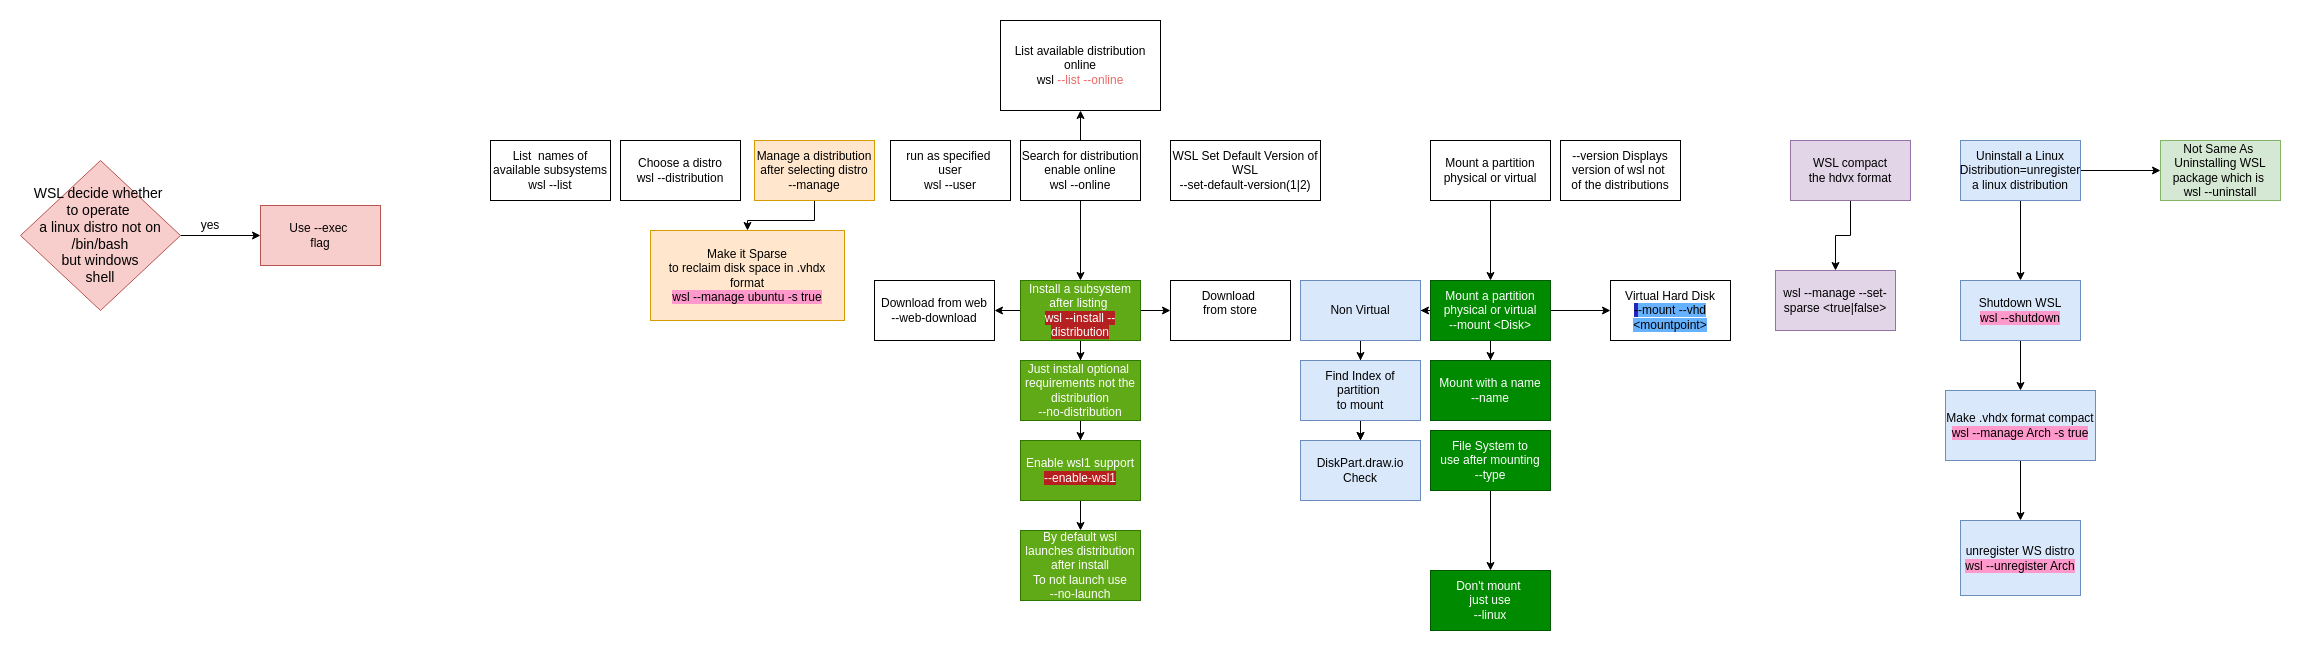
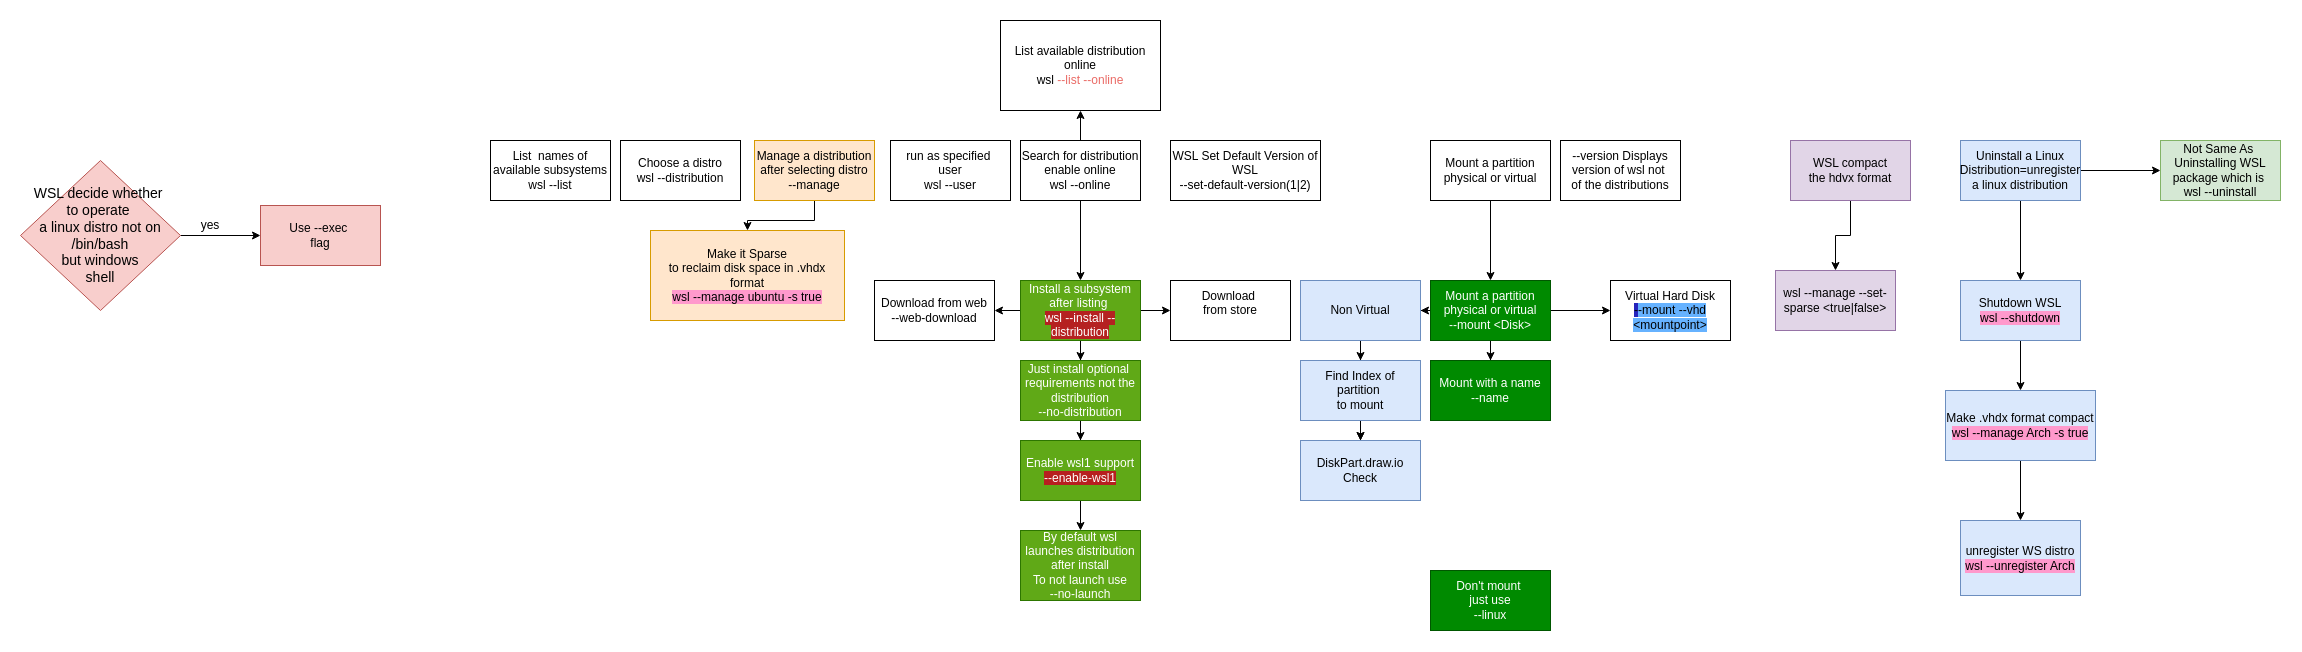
node "File System to use after mounting --type": removed
edge "File System to use after mounting --type" -> "Don't mount just use --linux": removed
